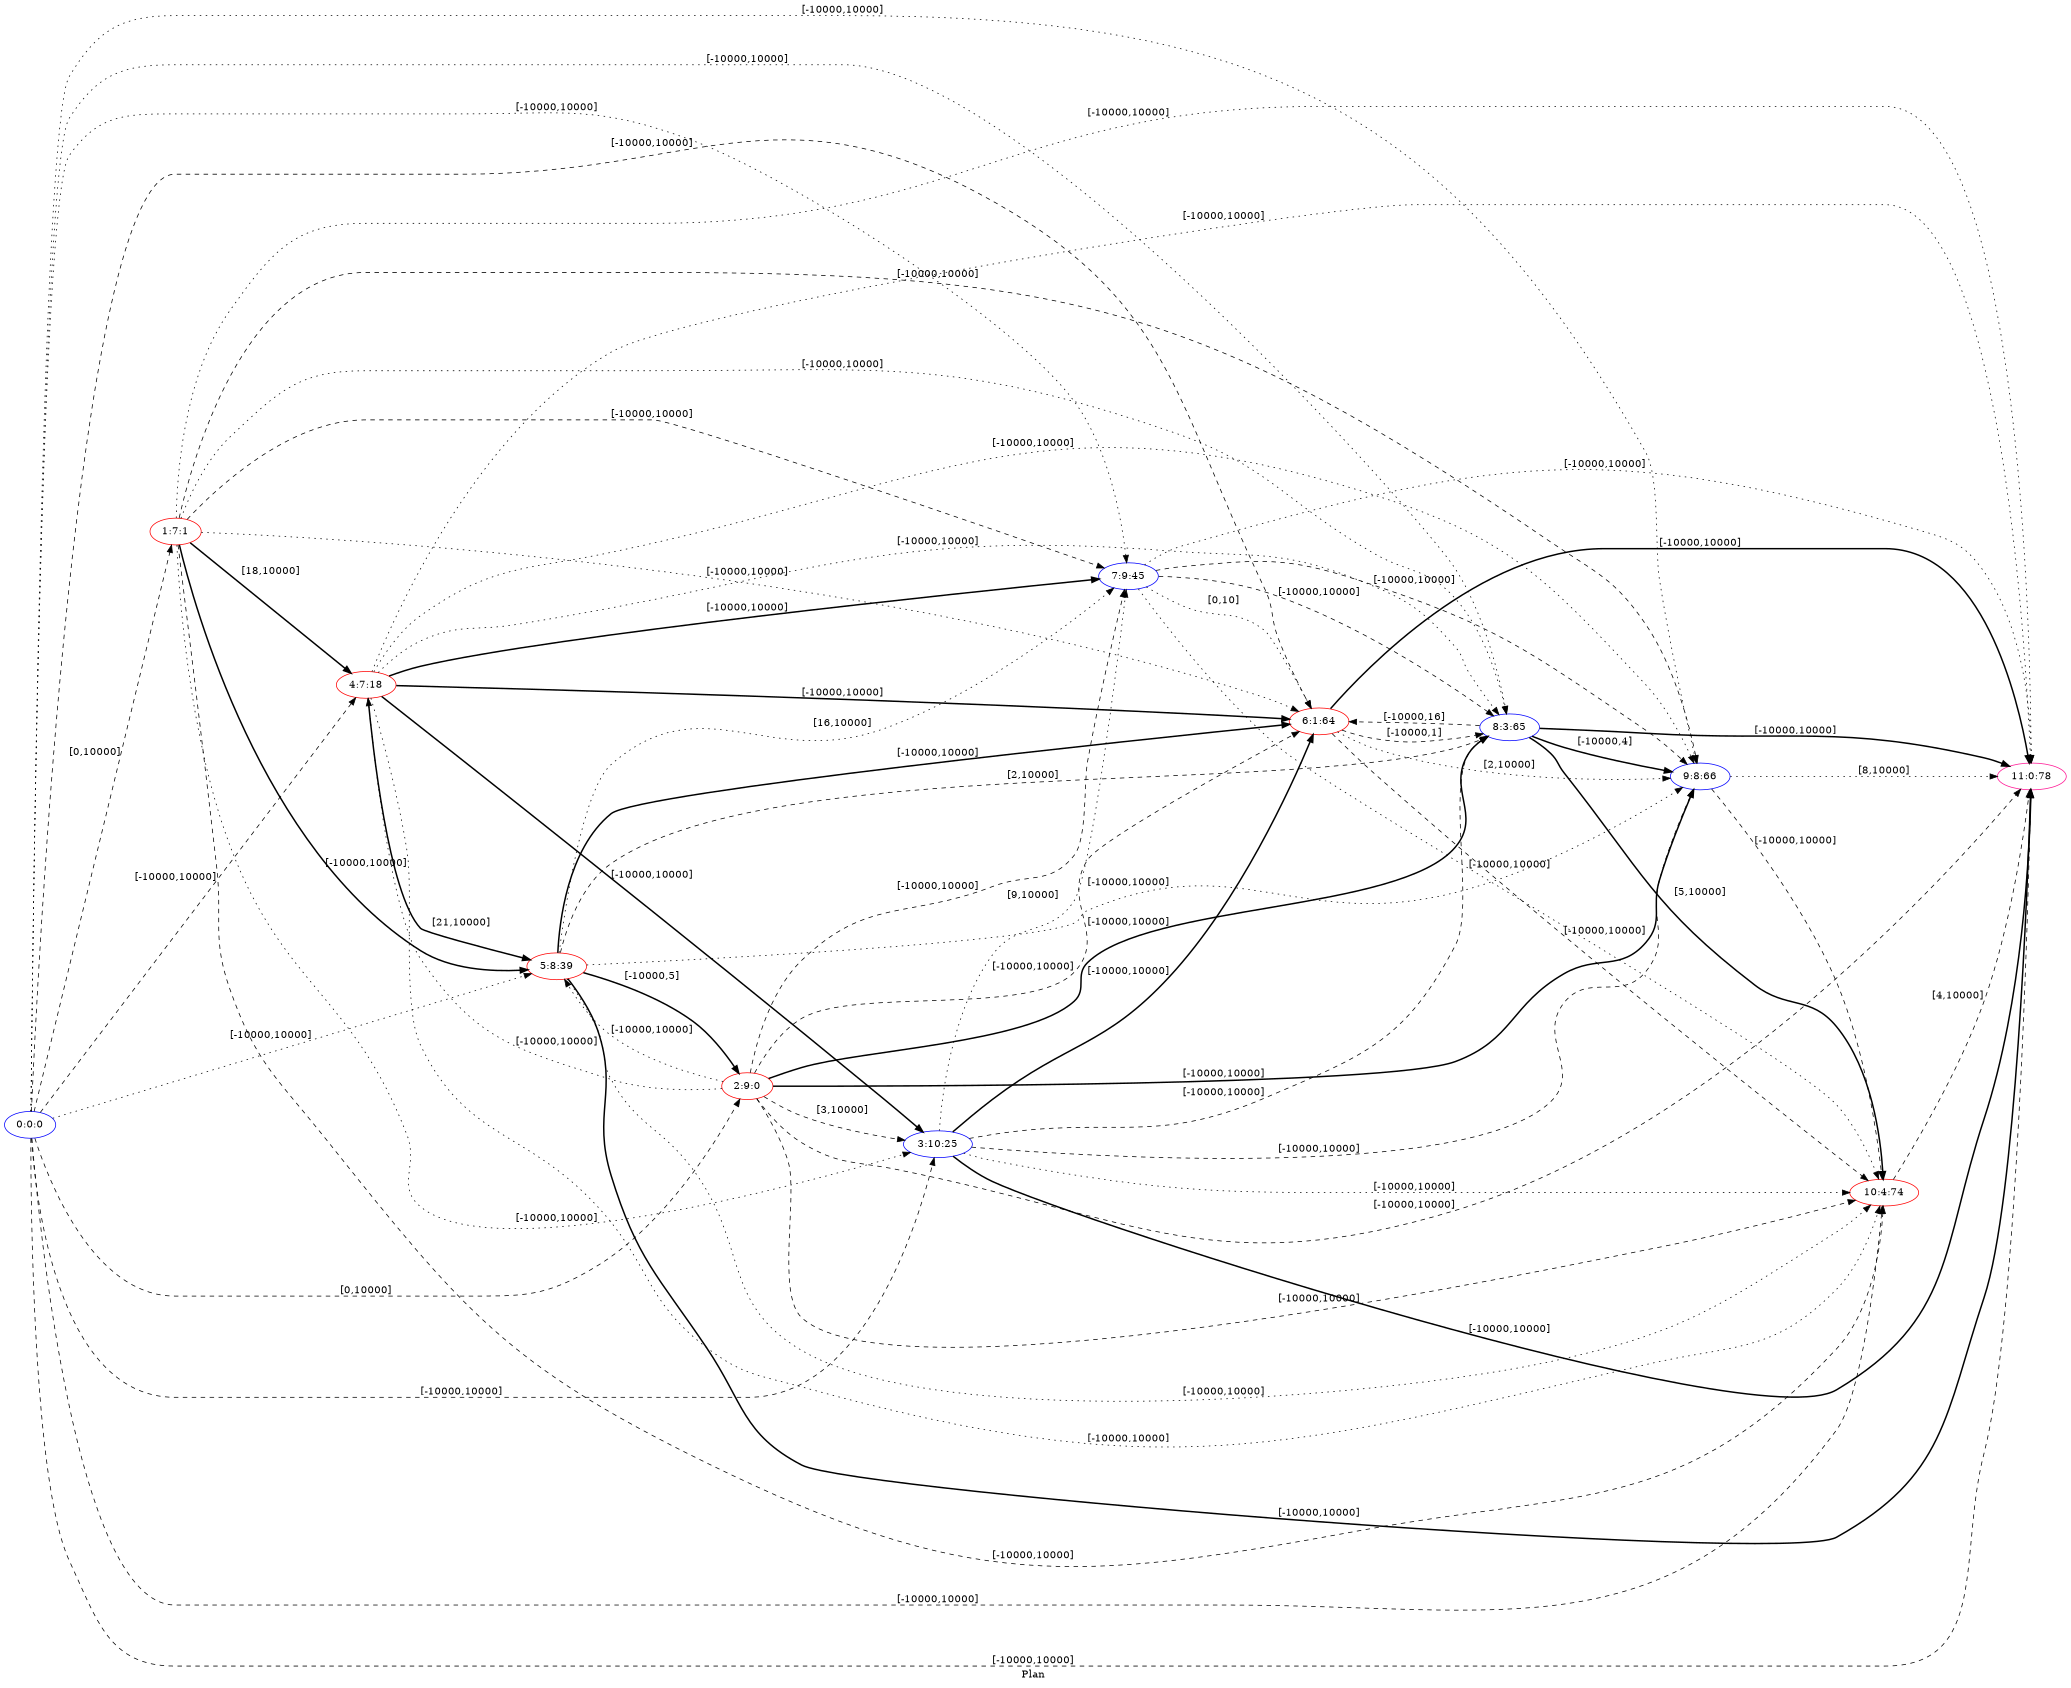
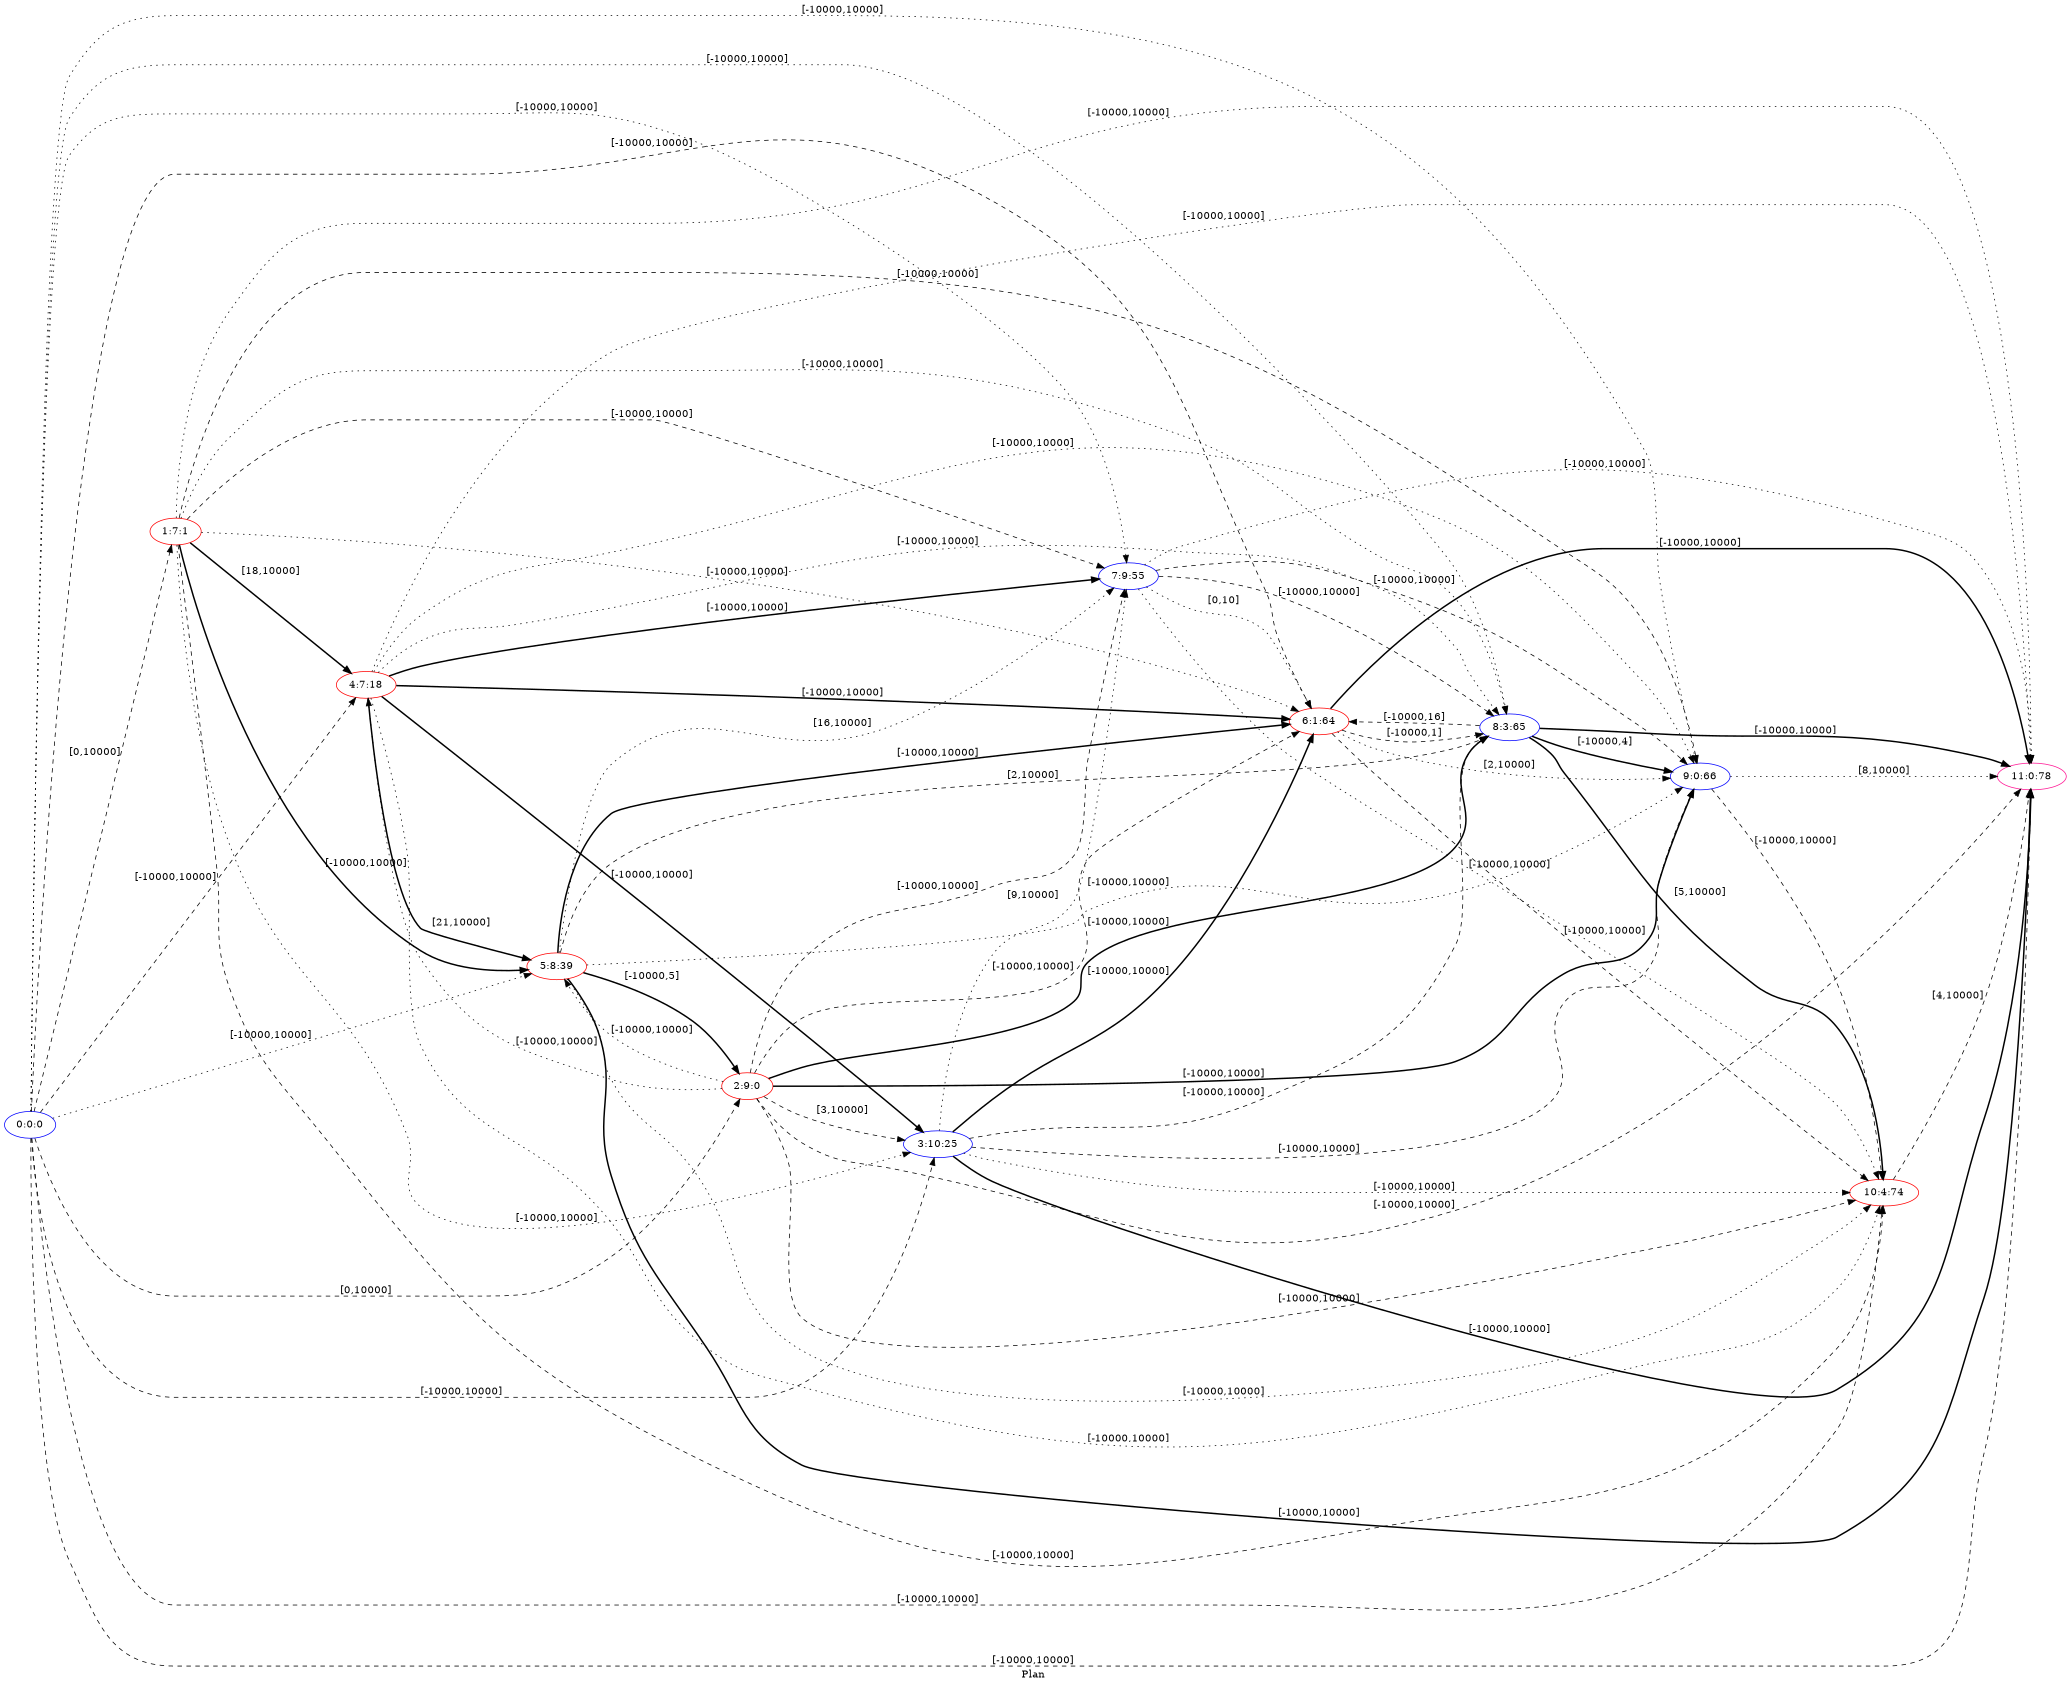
node "7:9:45": label "7:9:45" -> "7:9:55"
node "9:8:66": label "9:8:66" -> "9:0:66"
